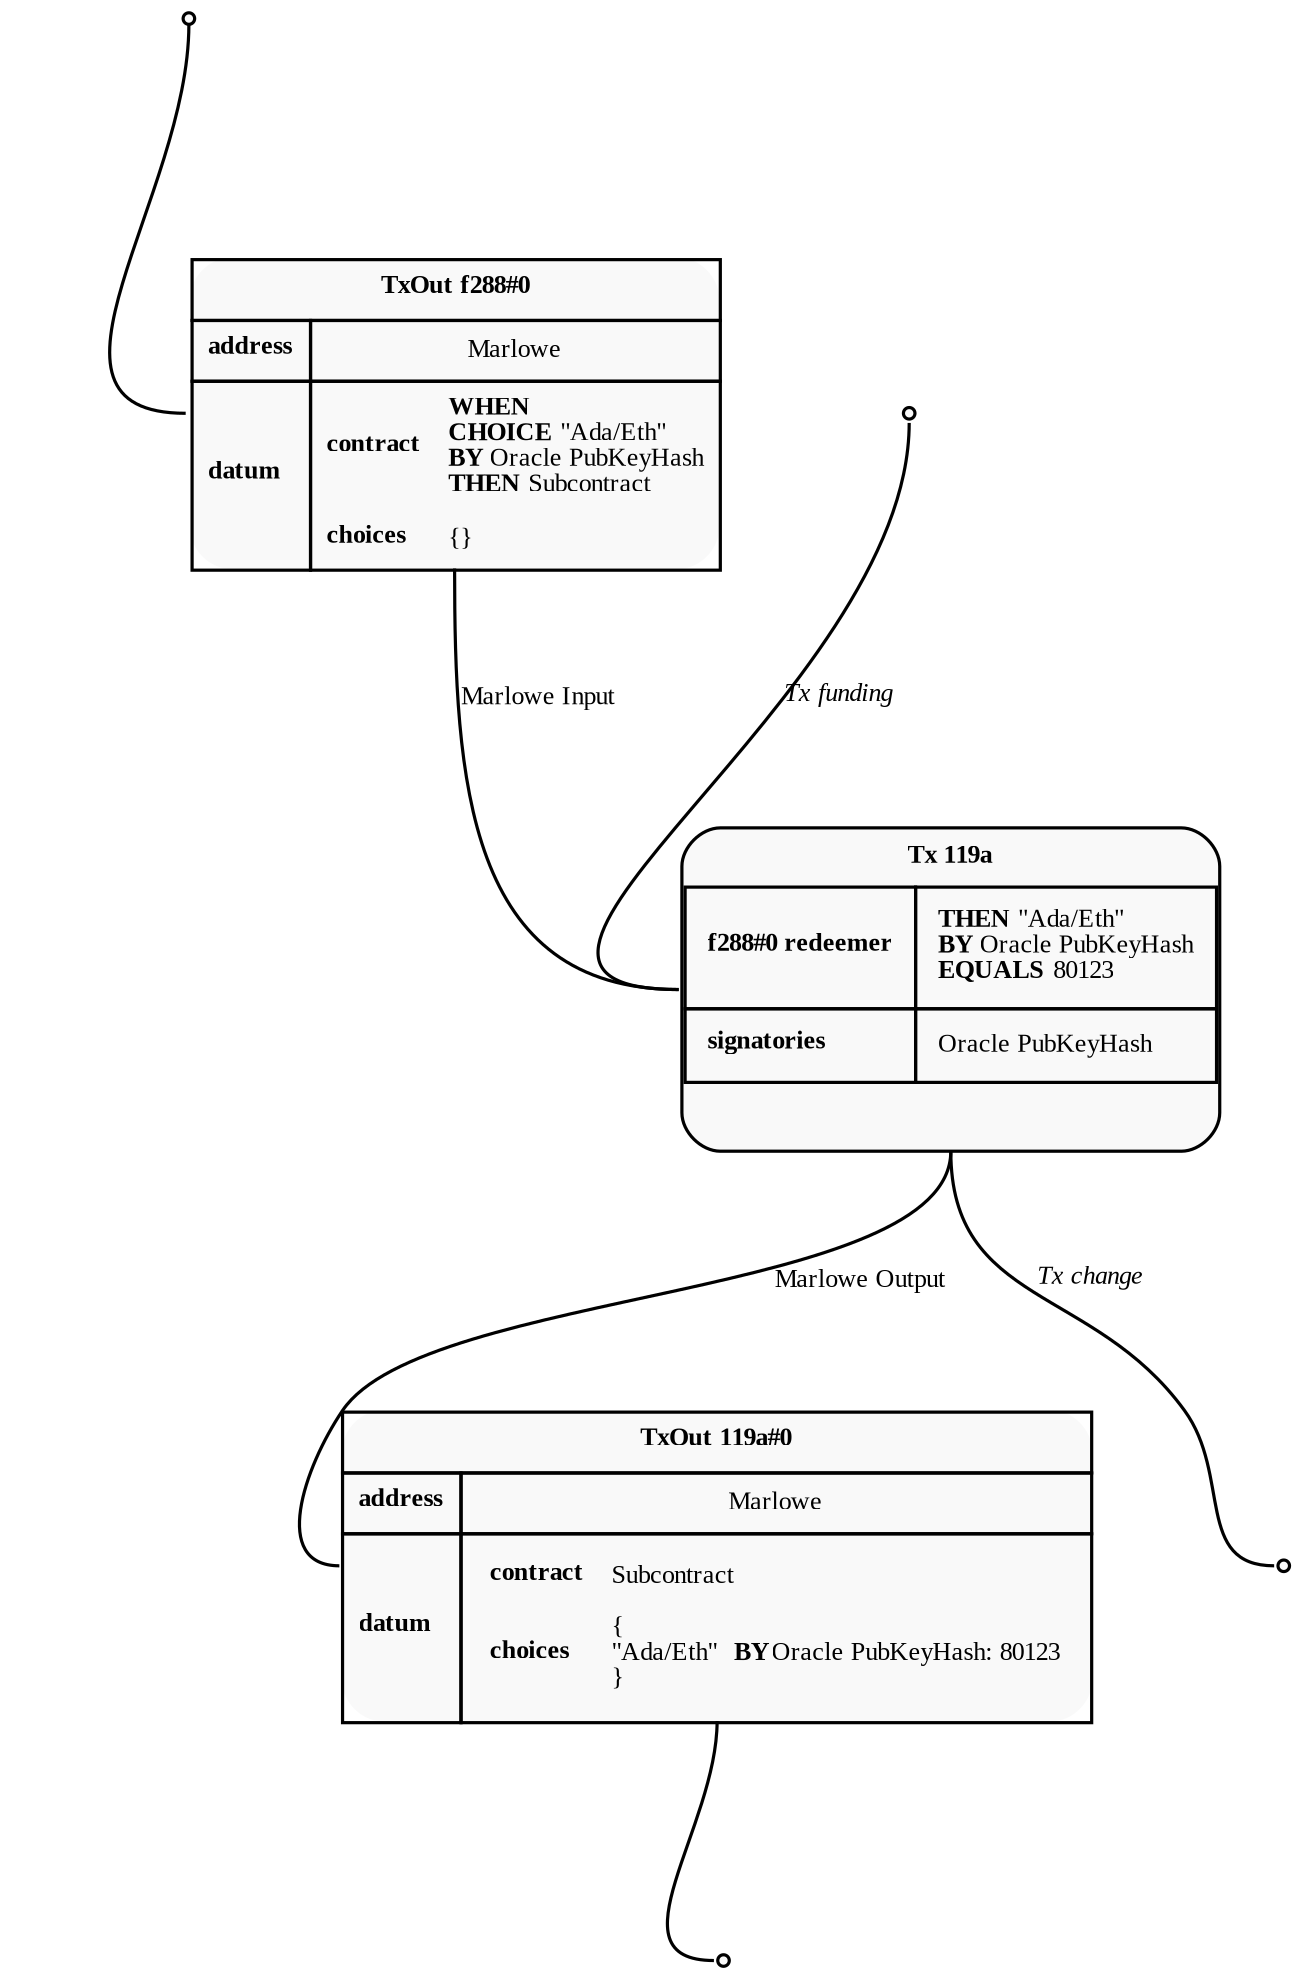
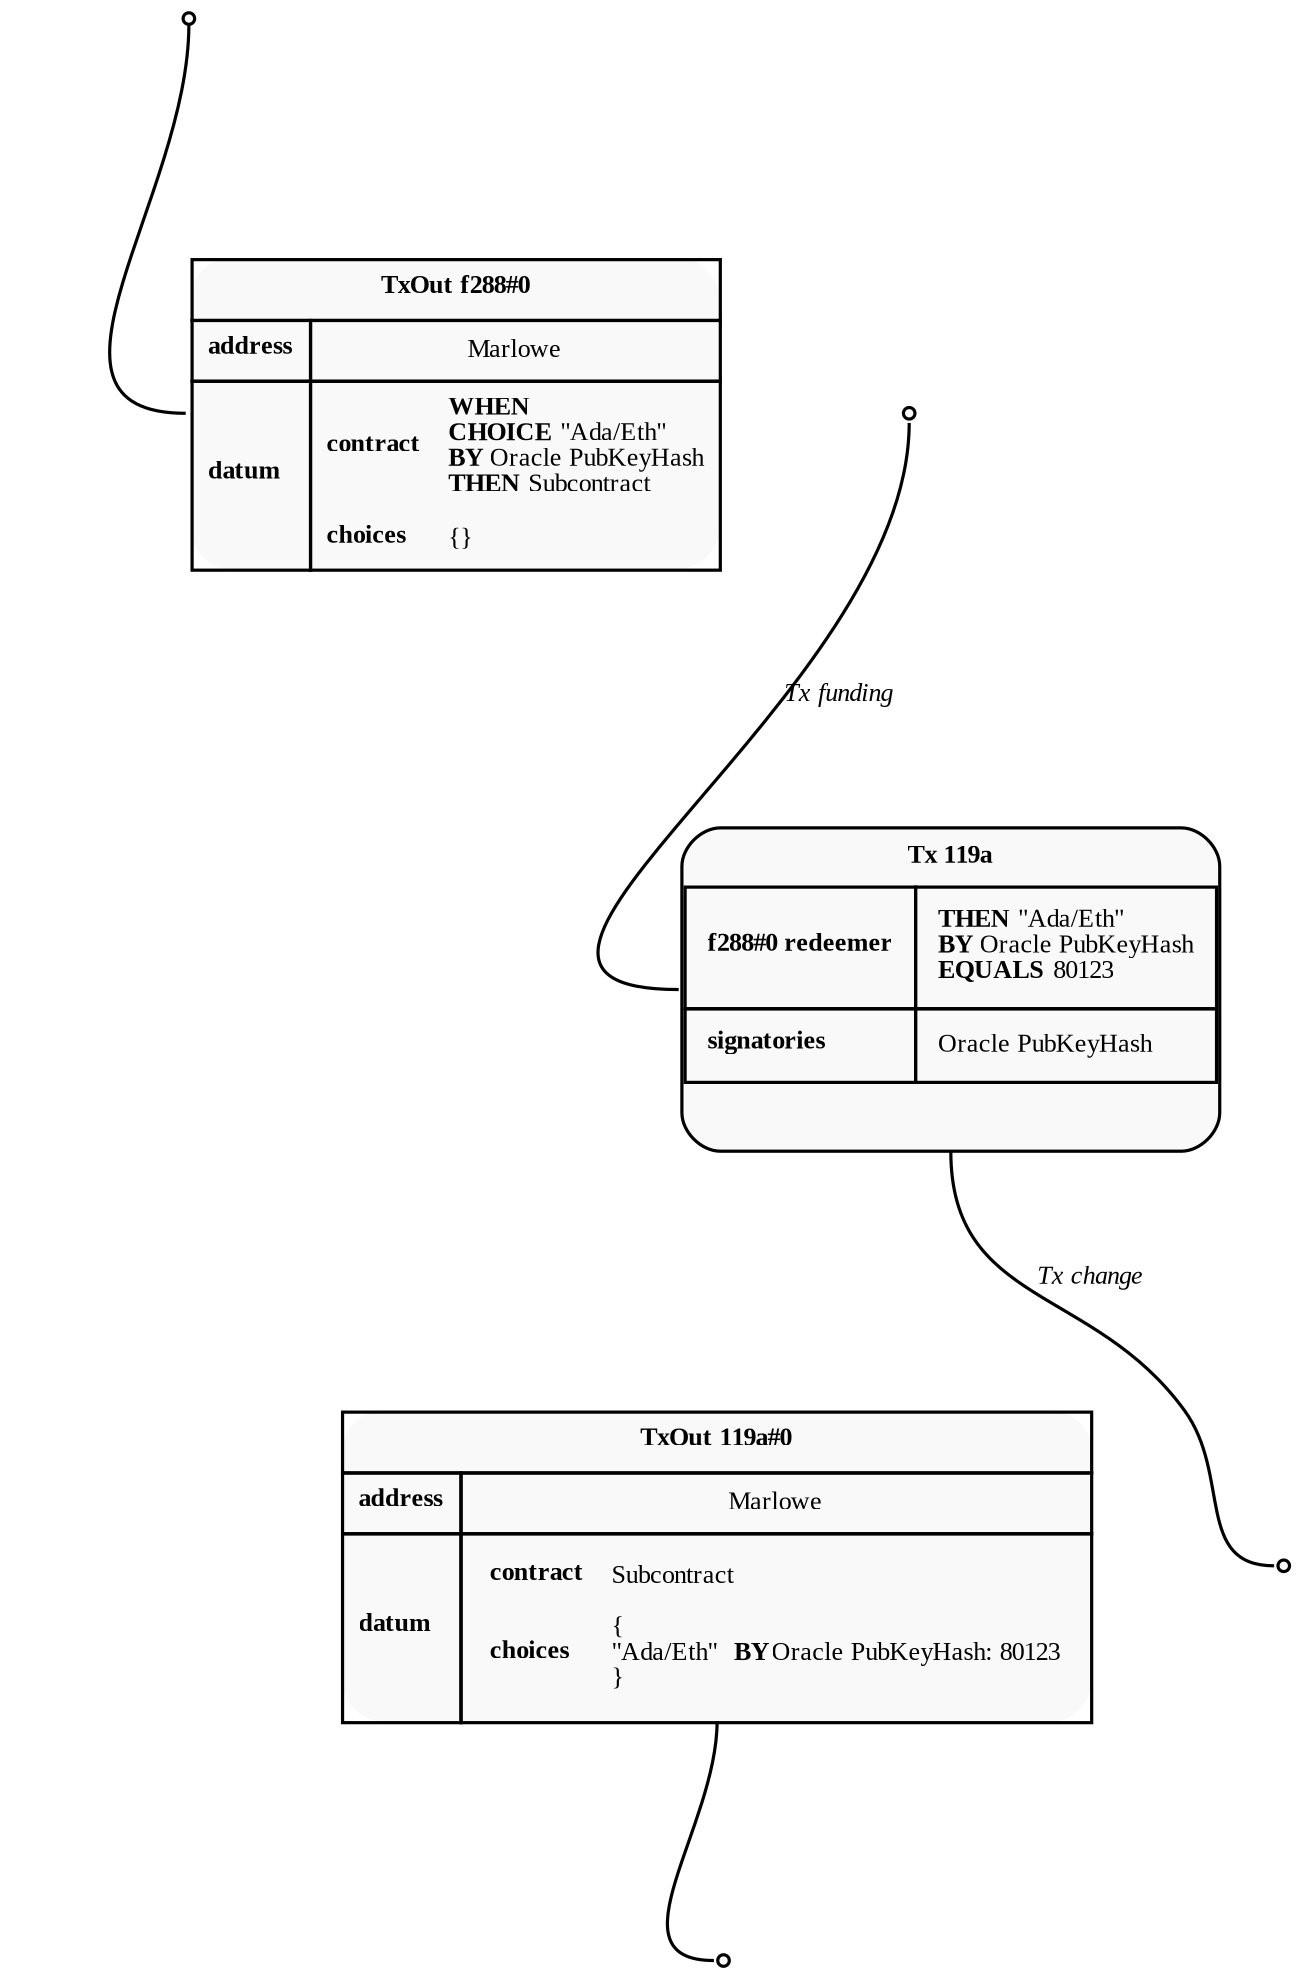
edge "TxOut f288#0" -- "Tx 119a": removed, label "Marlowe Input"
edge "Tx 119a" -- "TxOut 119a#0": removed, label "Marlowe Output"
